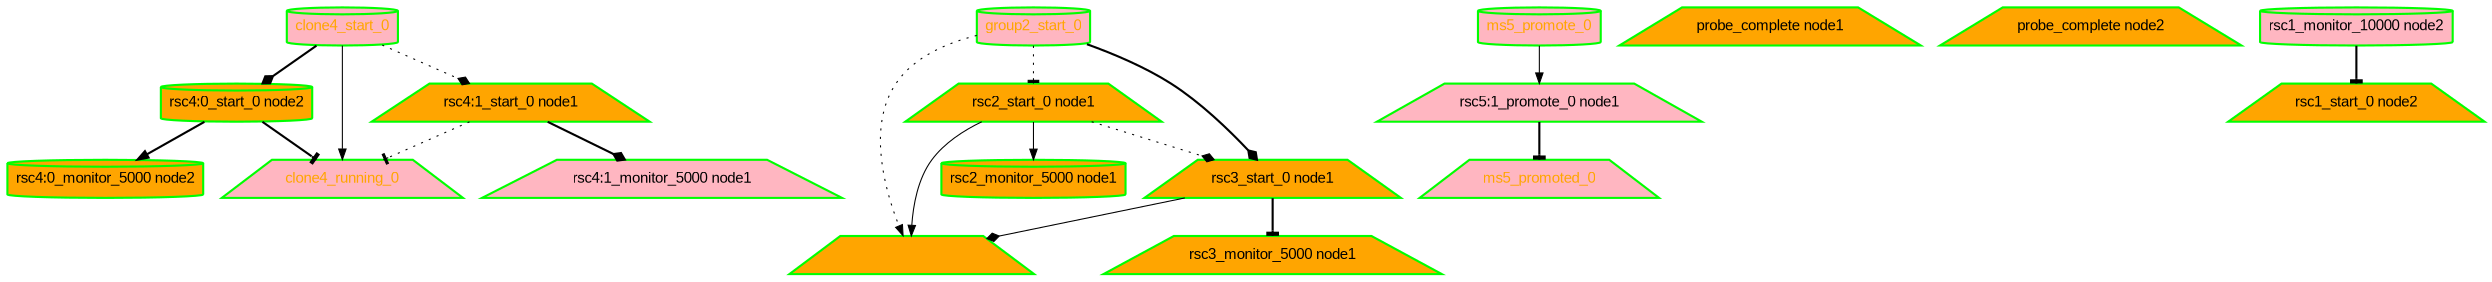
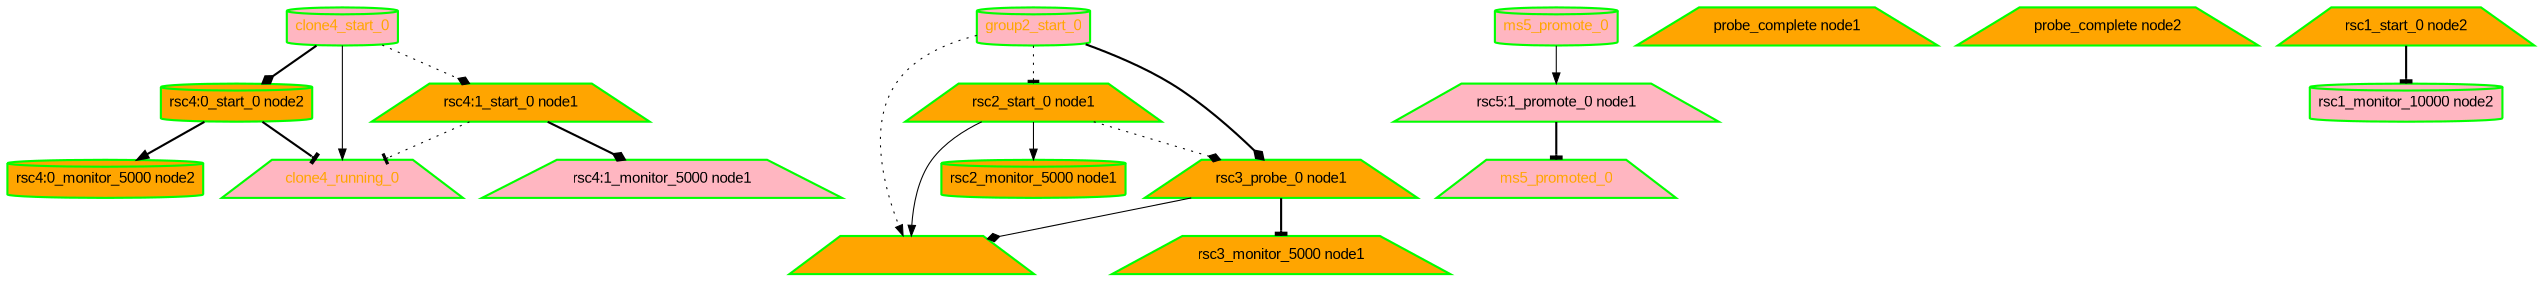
edge "rsc1_monitor_10000 node2" -> "rsc1_start_0 node2": reversed
node "rsc3_start_0 node1": label "rsc3_start_0 node1" -> "rsc3_probe_0 node1"
